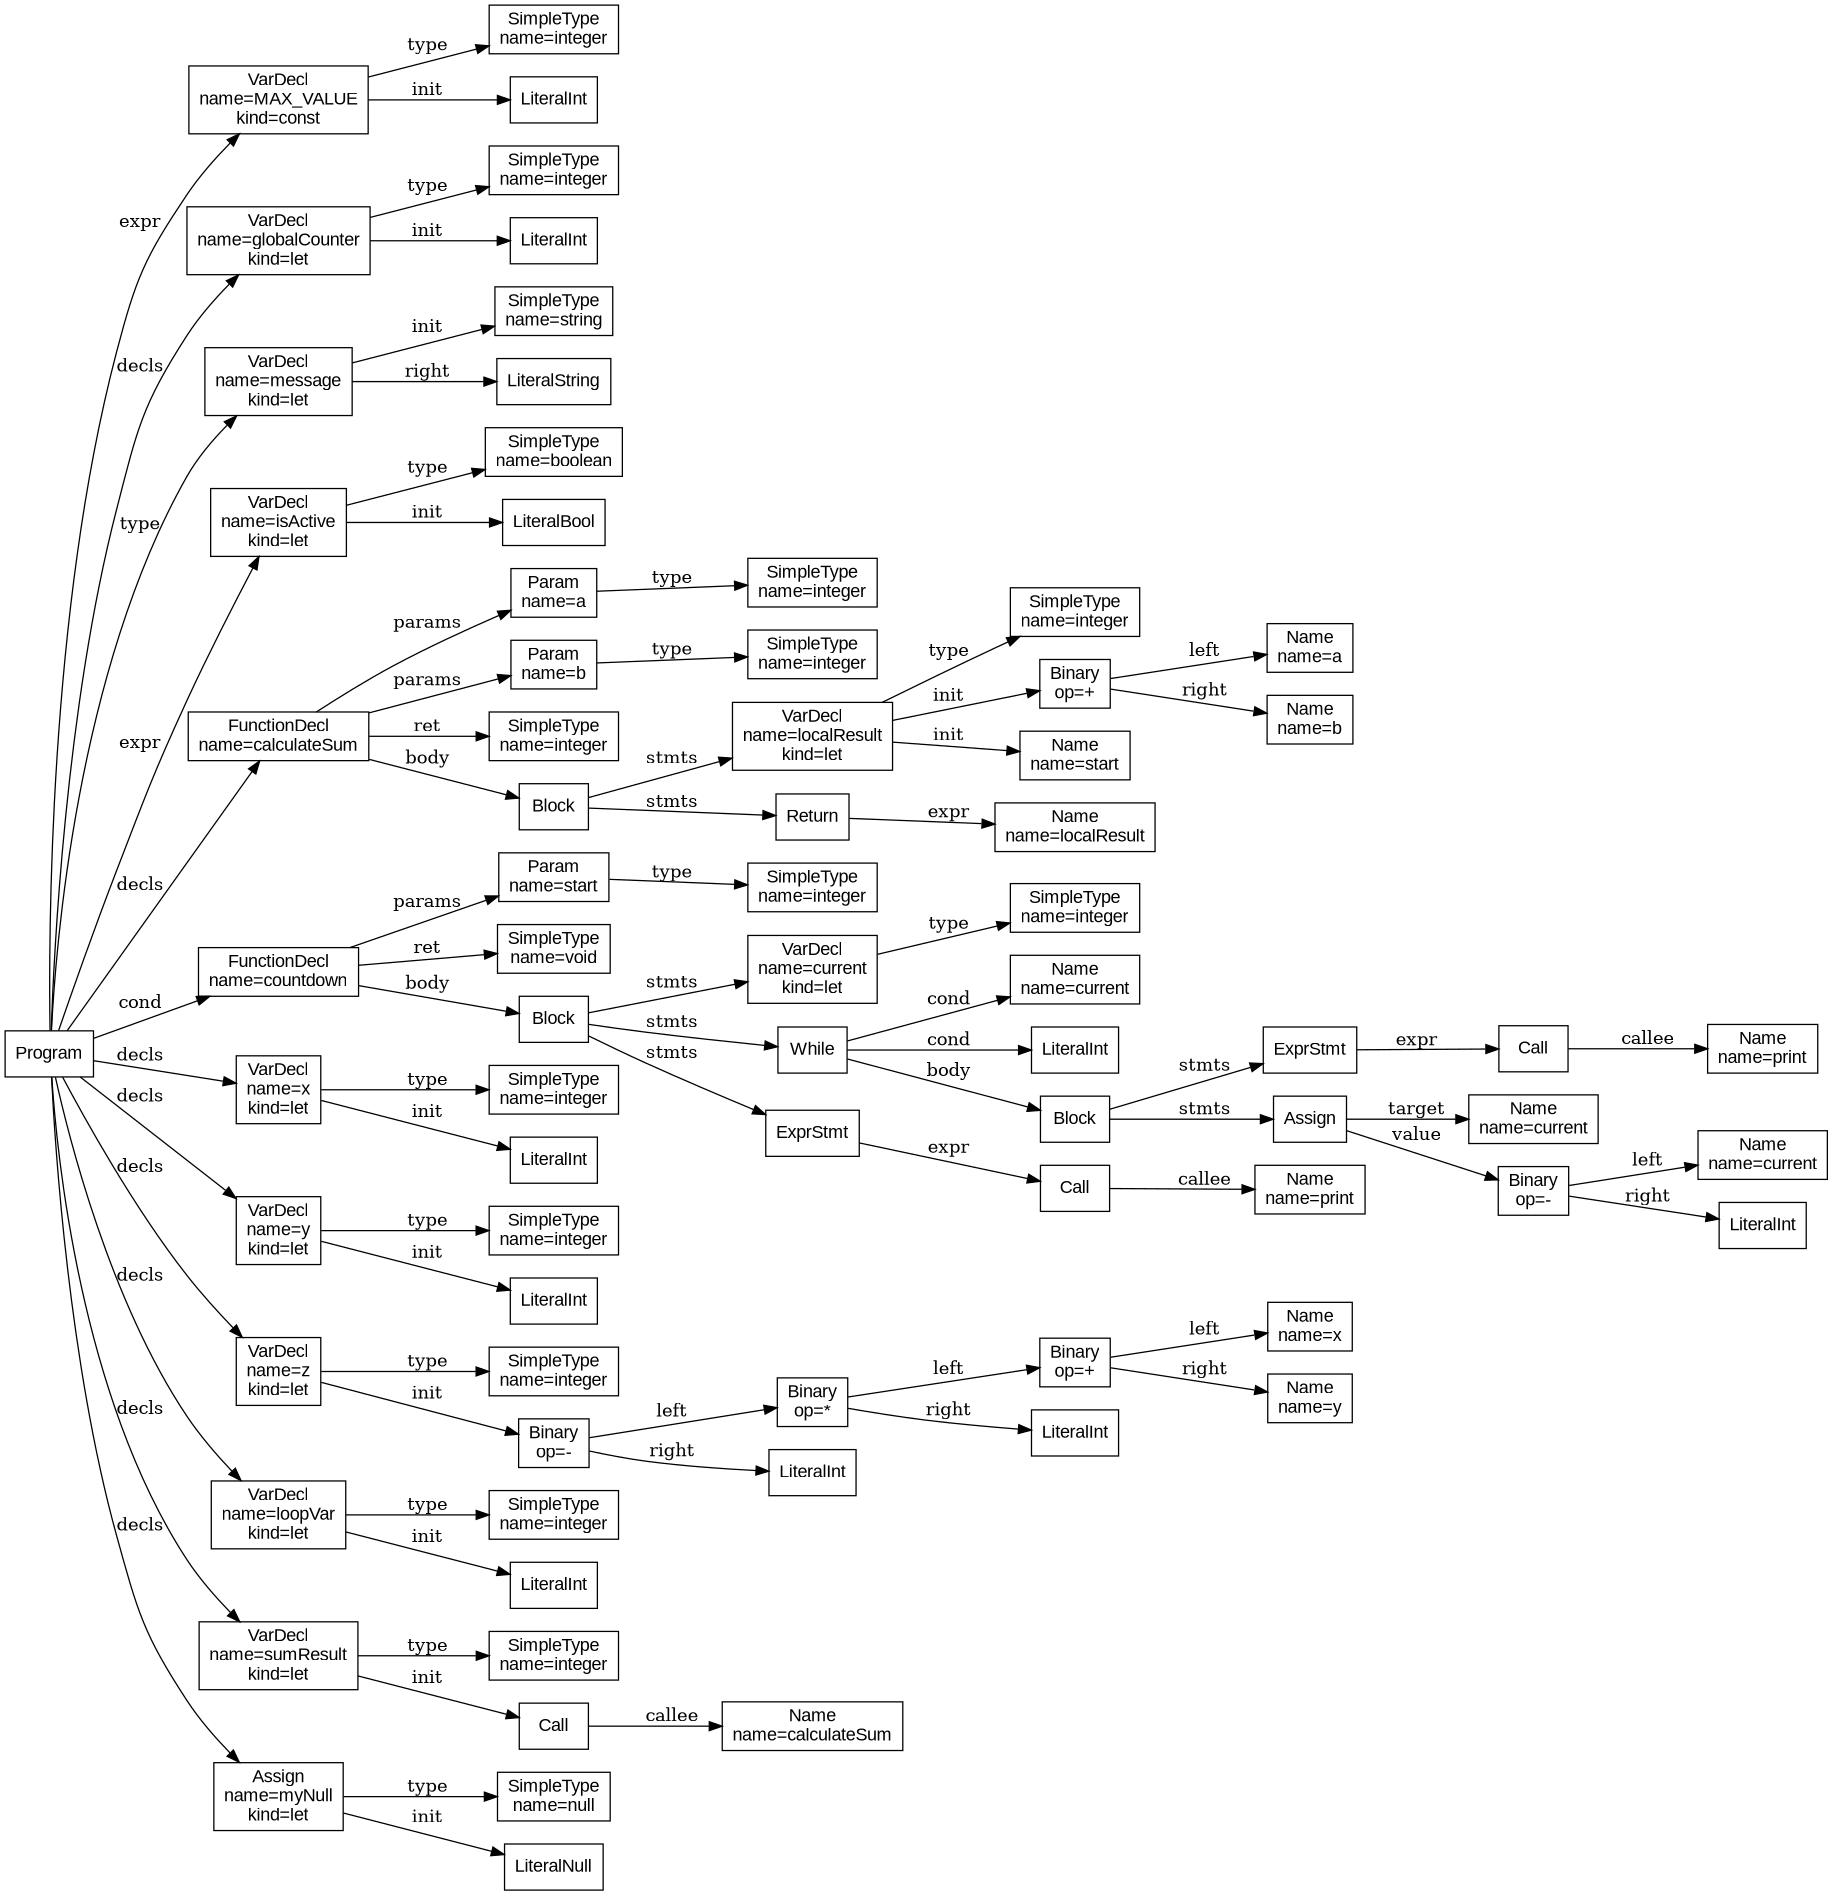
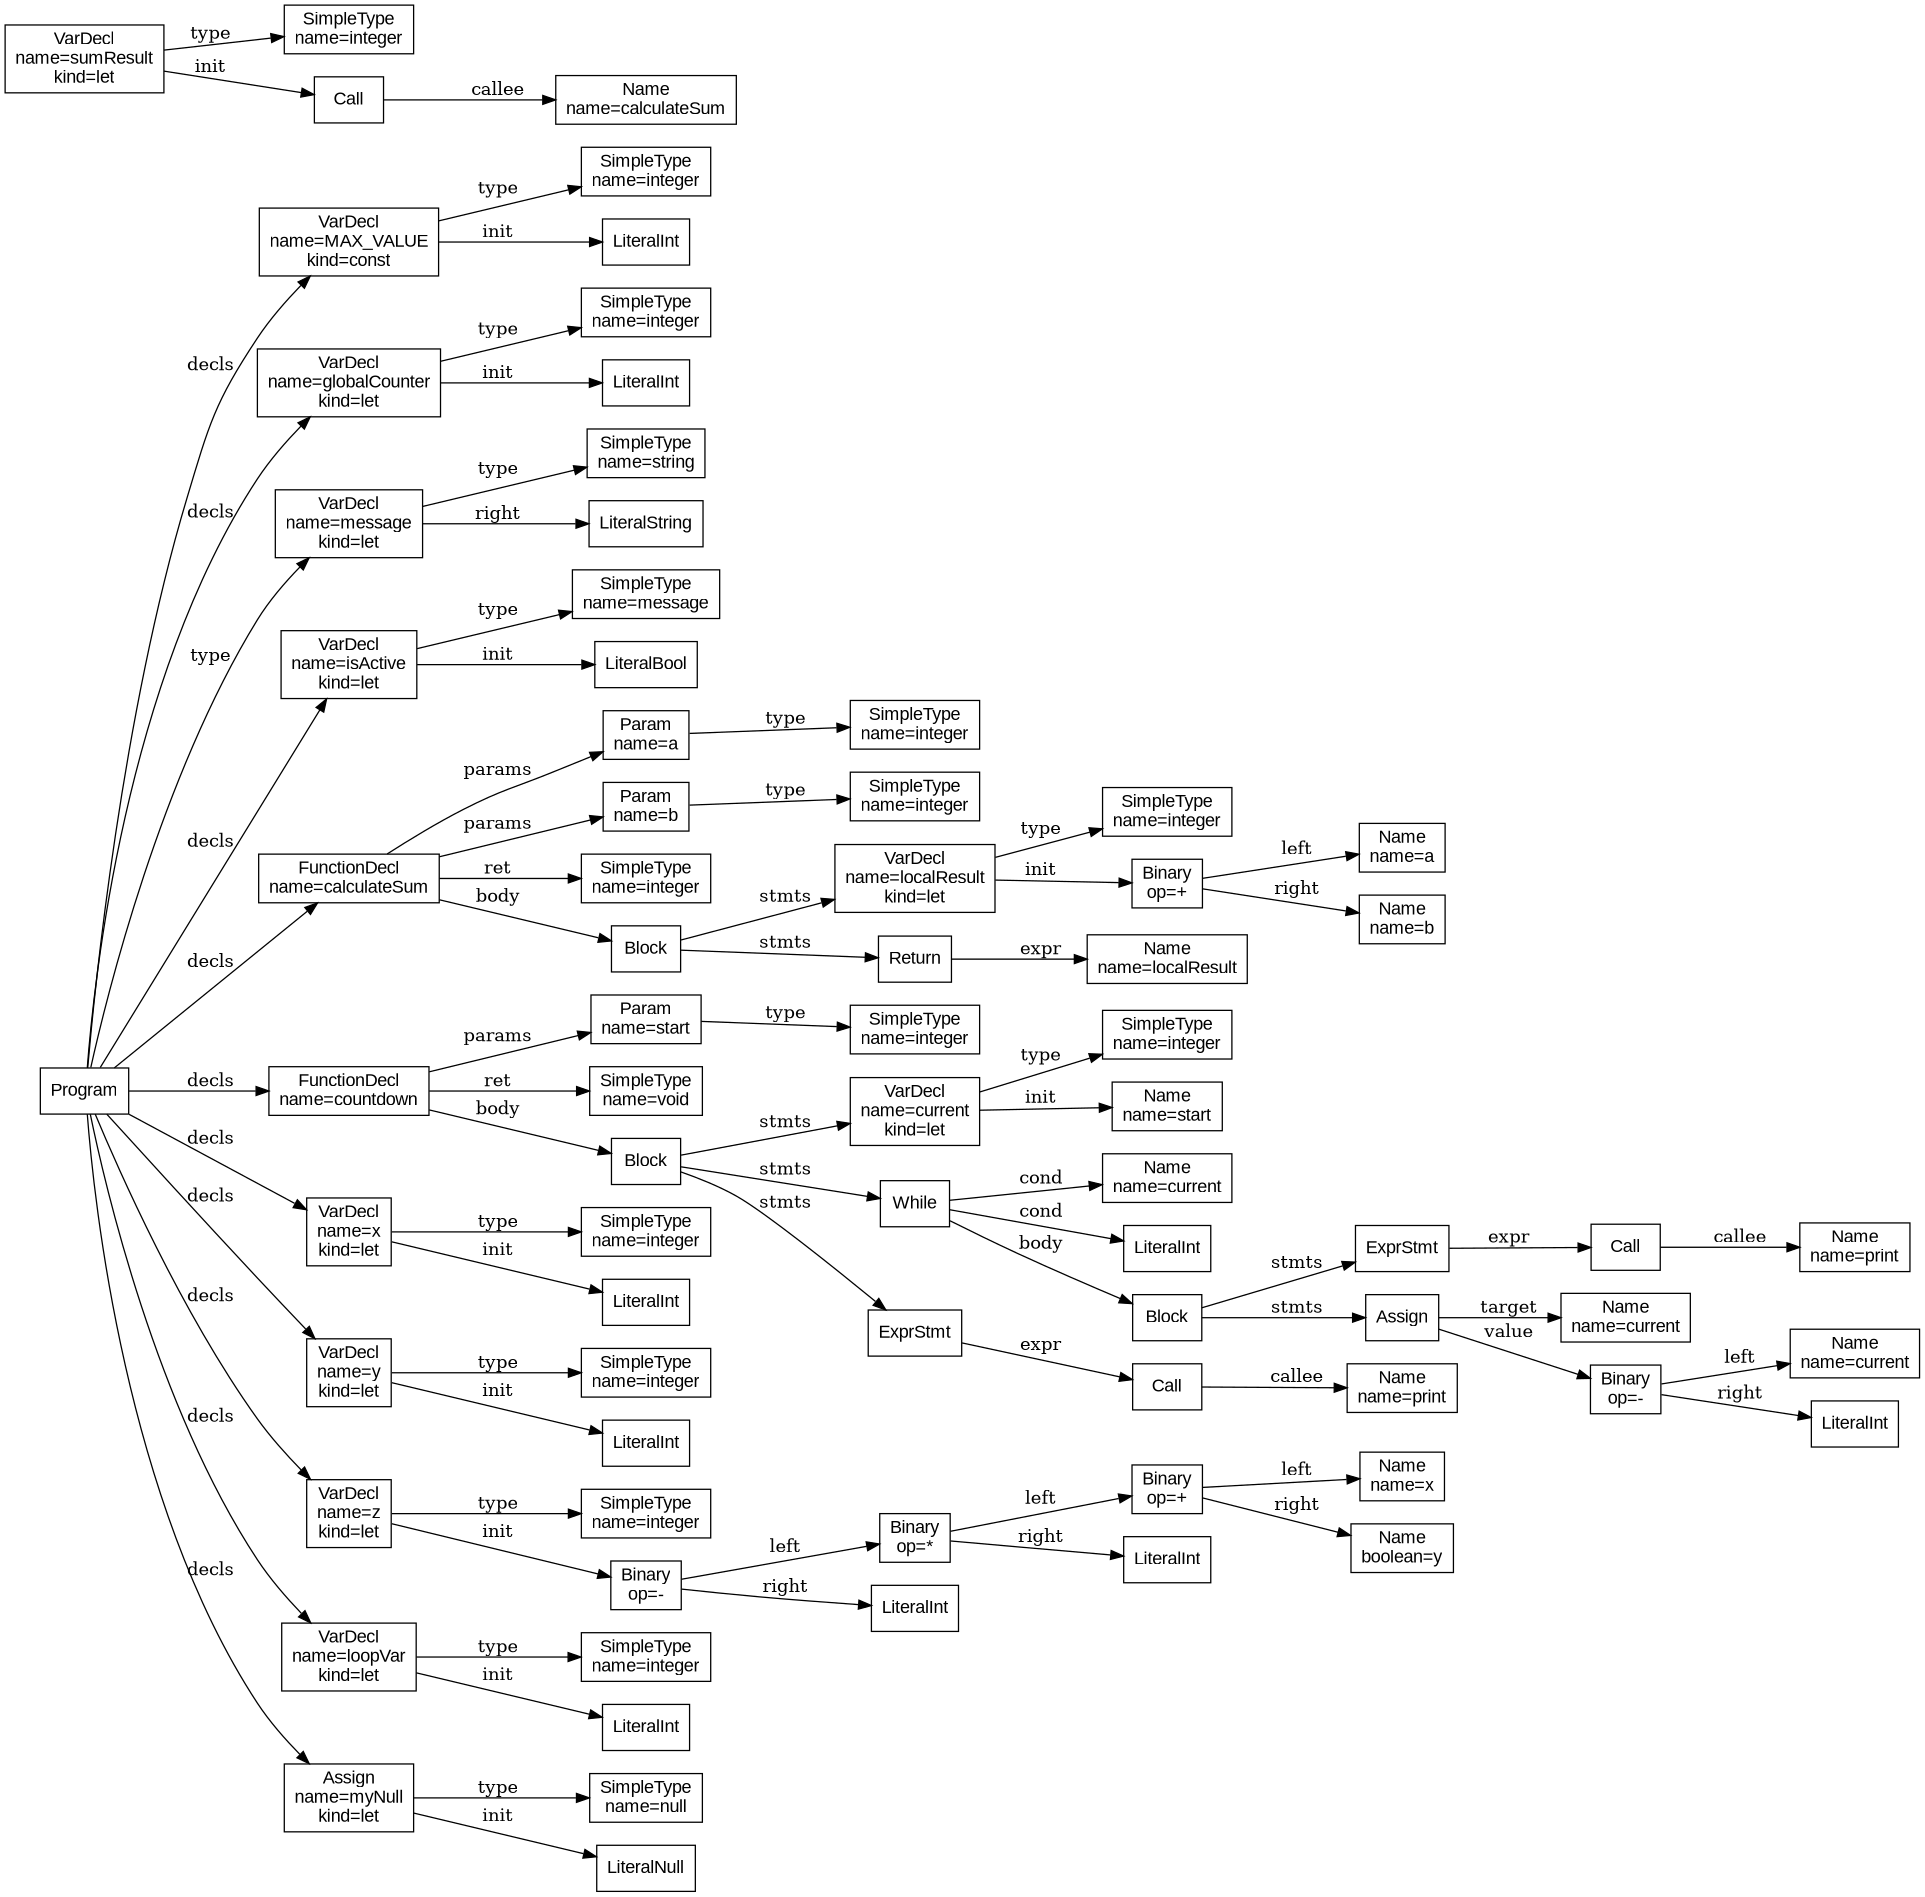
edge "Program" -> "VarDecl name=MAX_VALUE kind=const": label "expr" -> "decls"
edge "VarDecl name=message kind=let" -> "SimpleType name=string": label "init" -> "type"
node "SimpleType name=boolean": label "SimpleType name=boolean" -> "SimpleType name=message"
edge "Program" -> "VarDecl name=isActive kind=let": label "expr" -> "decls"
edge "VarDecl name=localResult kind=let" -> "Name name=start": now "VarDecl name=current kind=let" -> "Name name=start"
edge "Program" -> "FunctionDecl name=countdown": label "cond" -> "decls"
edge "Program" -> "VarDecl name=sumResult kind=let": removed, label "decls"
node "Name name=y": label "Name name=y" -> "Name boolean=y"
